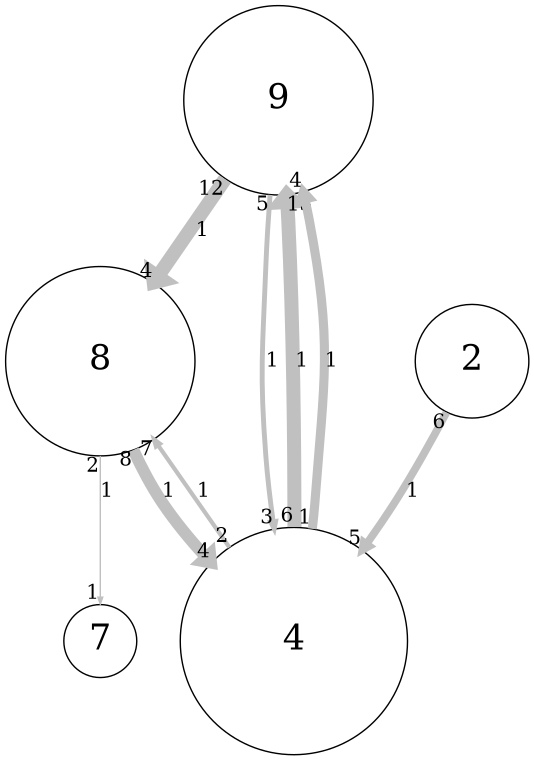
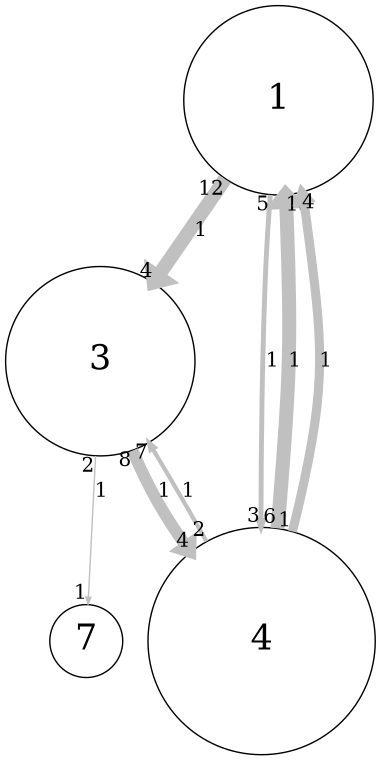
node "9": label "9" -> "1"
node "8": label "8" -> "3"
node "2": removed
